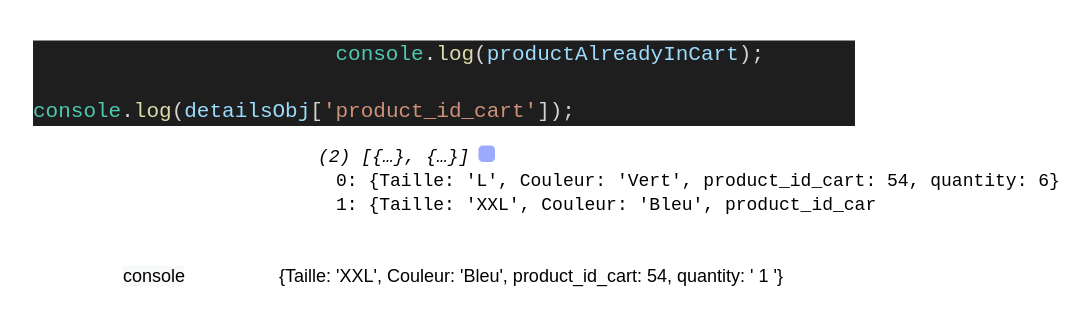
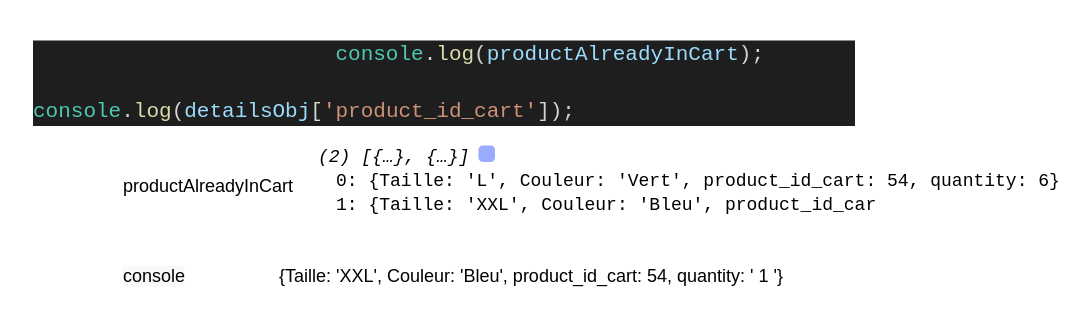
node "productAlreadyInCart": added
